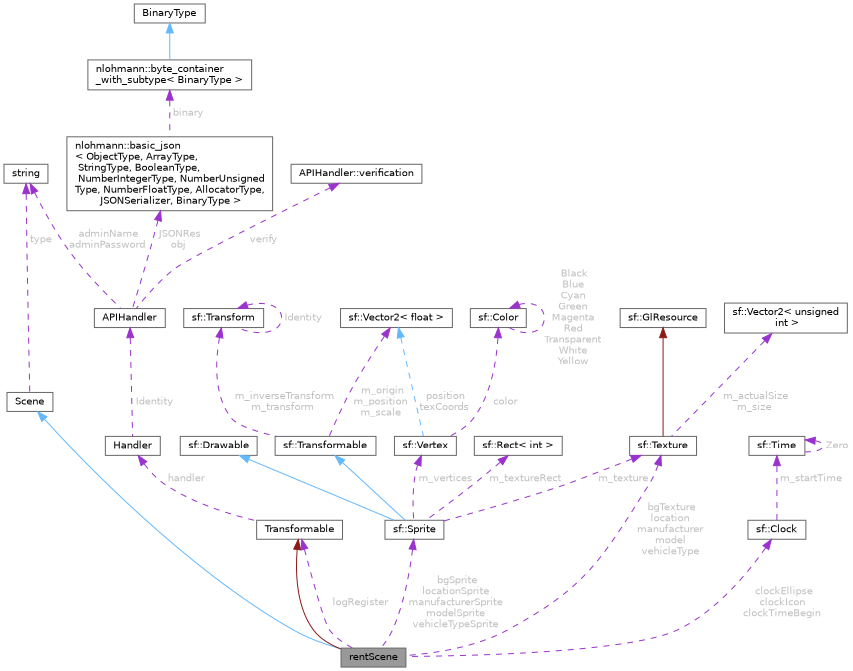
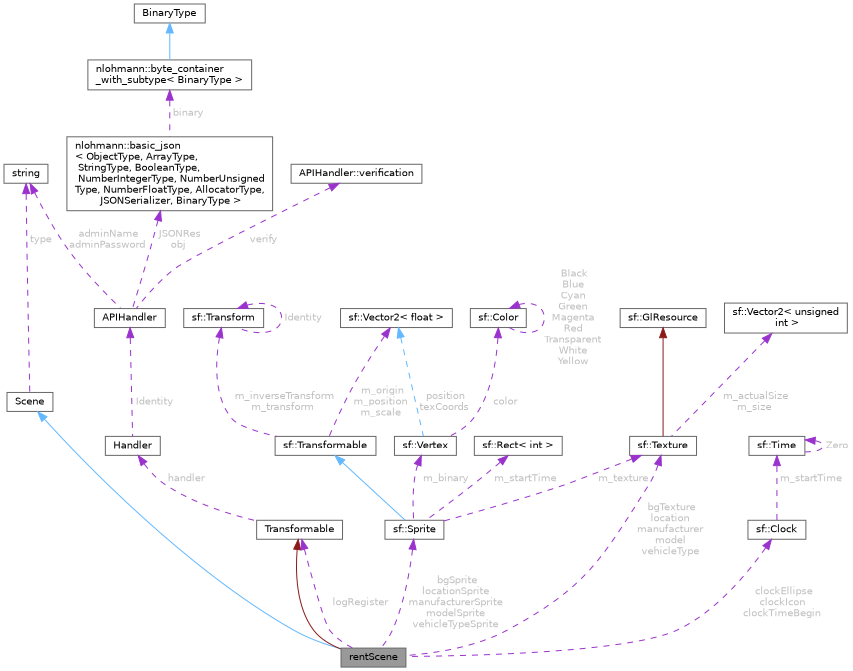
node "sf::Drawable": removed
edge "sf::Sprite" -> "sf::Vertex": label " m_vertices" -> " m_binary"
edge "sf::Sprite" -> "sf::Rect< int >": label " m_textureRect" -> " m_startTime"
